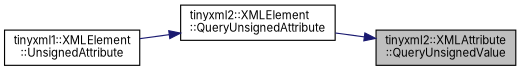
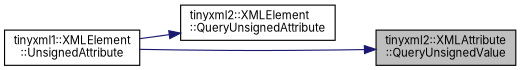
edge "tinyxml2::XMLElement ::QueryUnsignedAttribute" -> "tinyxml2::XMLAttribute ::QueryUnsignedValue": now "tinyxml1::XMLElement ::UnsignedAttribute" -> "tinyxml2::XMLAttribute ::QueryUnsignedValue"
